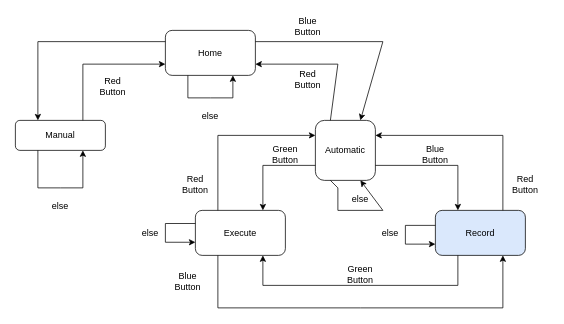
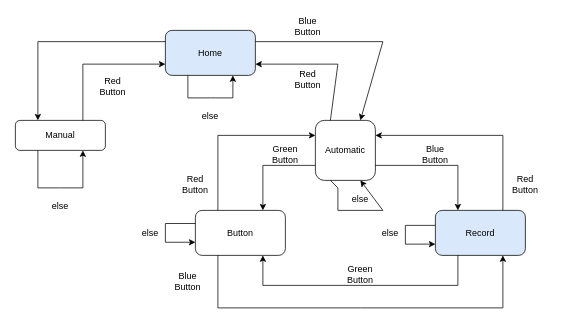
node "Home": fillcolor #ffffff -> #dae8fc
node "Execute": label "Execute" -> "Button"
